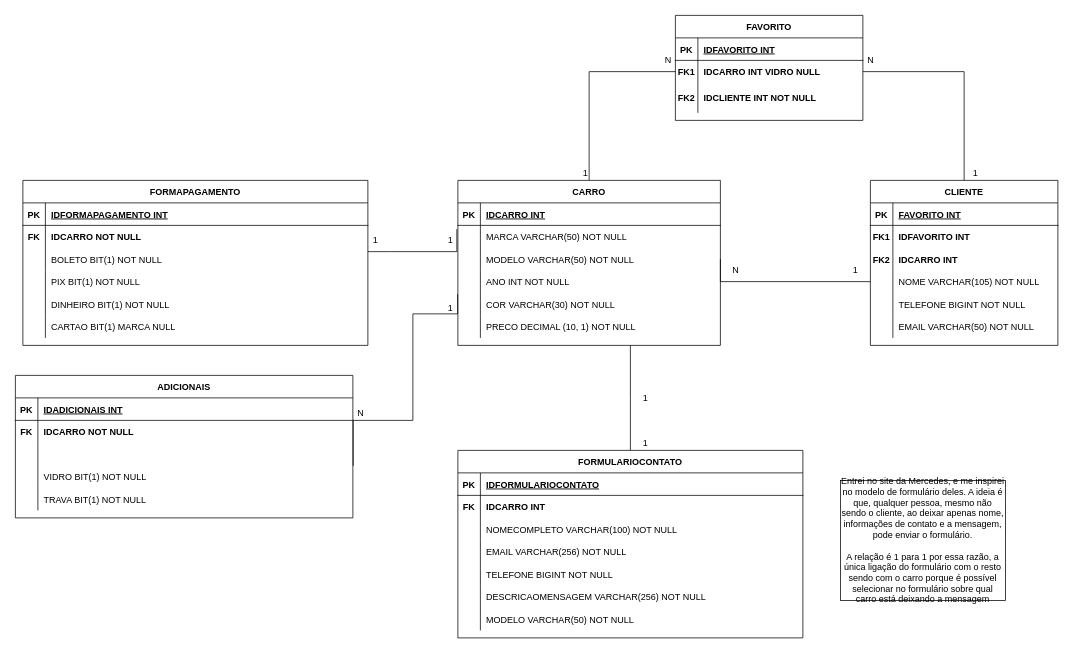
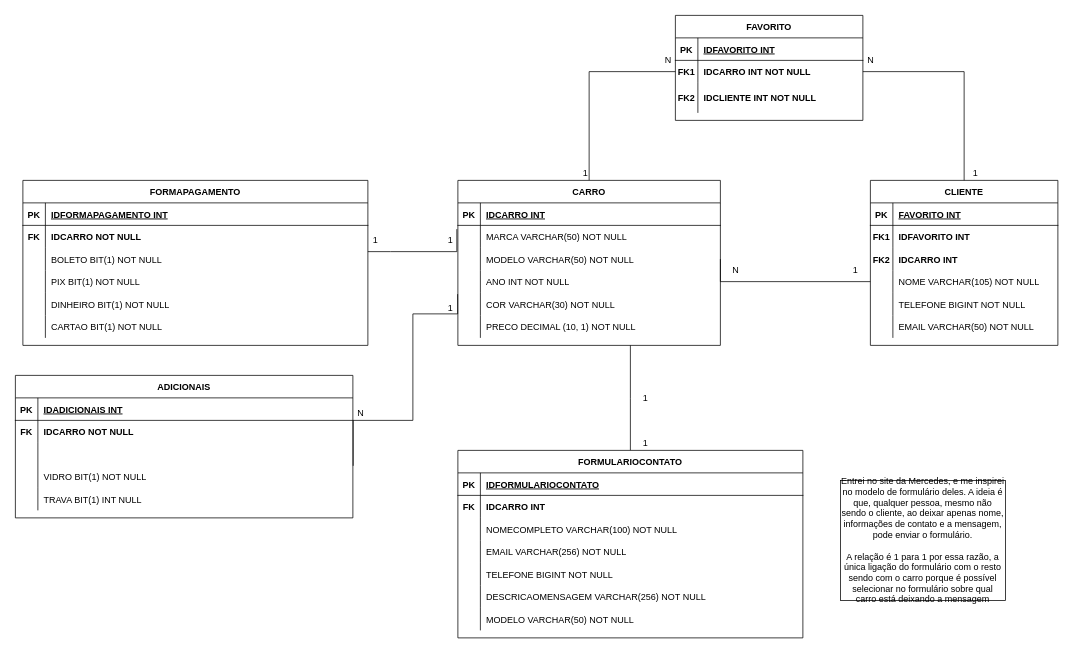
node "IDCARRO INT VIDRO NULL": label "IDCARRO INT VIDRO NULL" -> "IDCARRO INT NOT NULL"
node "CARTAO BIT(1) MARCA NULL": label "CARTAO BIT(1) MARCA NULL" -> "CARTAO BIT(1) NOT NULL"
node "TRAVA BIT(1) NOT NULL": label "TRAVA BIT(1) NOT NULL" -> "TRAVA BIT(1) INT NULL"
